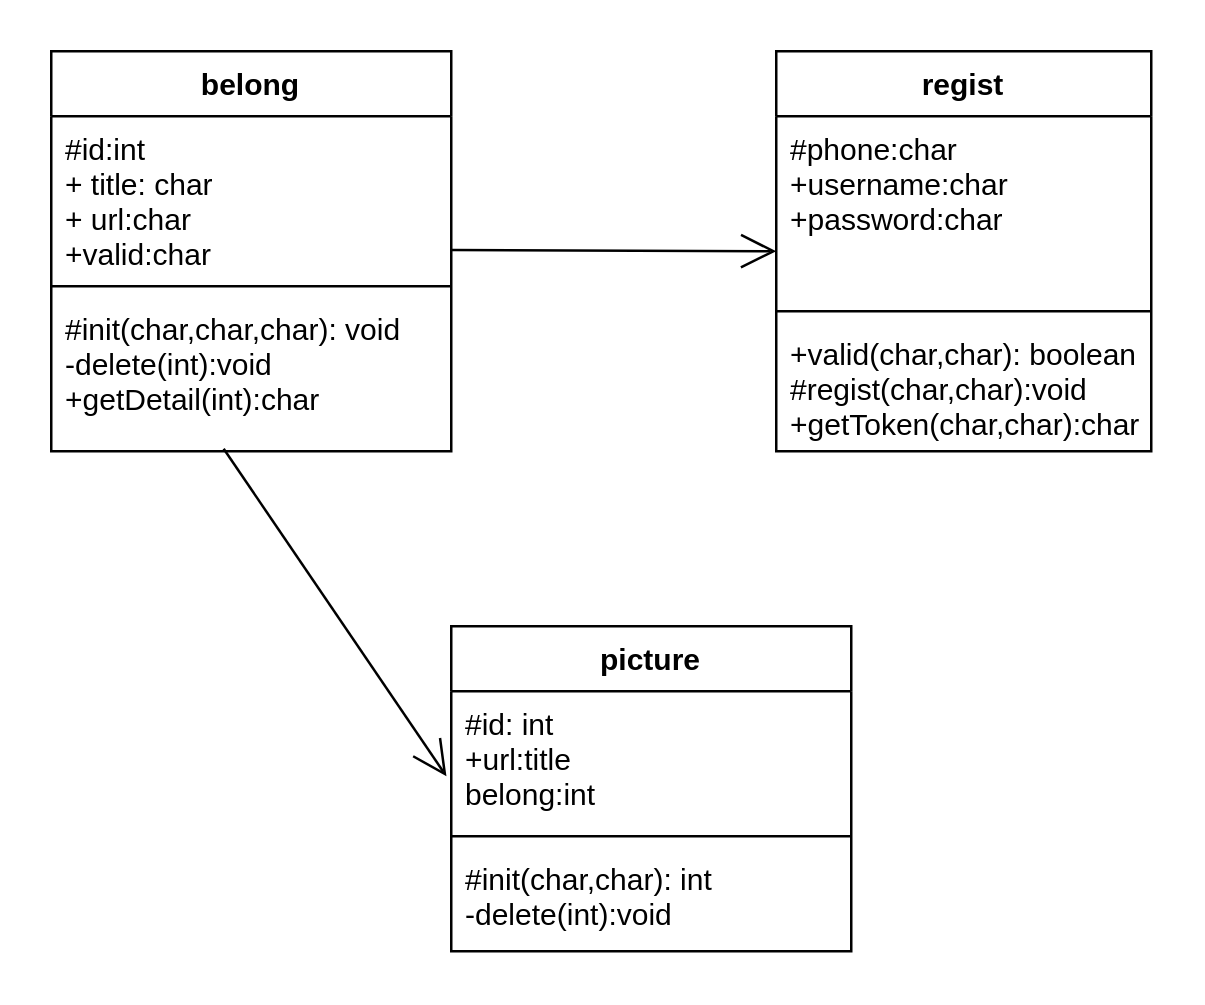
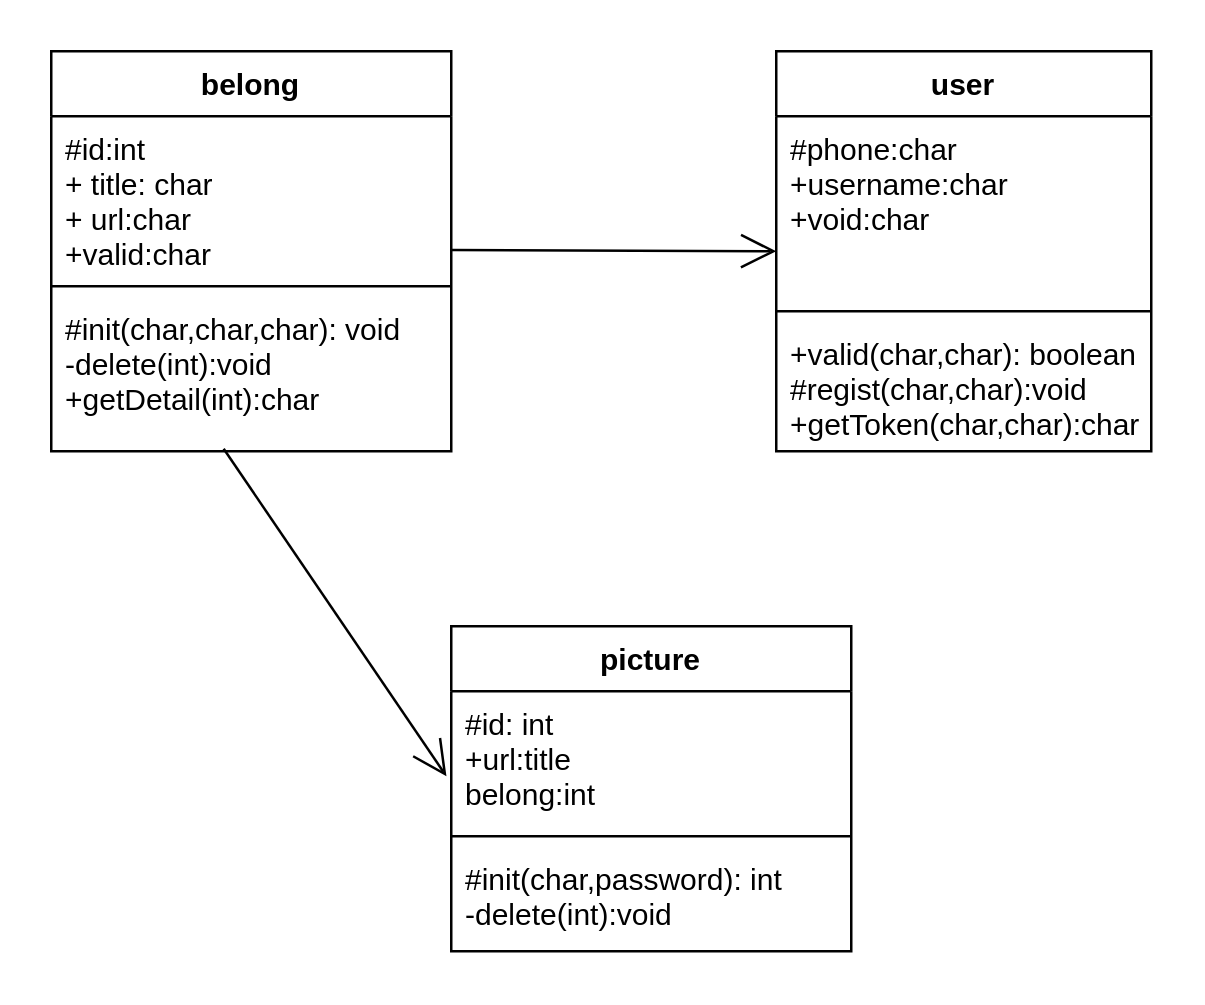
node "regist": label "regist" -> "user"
node "#phone:char +username:char +password:char": label "#phone:char +username:char +password:char" -> "#phone:char +username:char +void:char"
node "#init(char,char): int -delete(int):void": label "#init(char,char): int -delete(int):void" -> "#init(char,password): int -delete(int):void"
